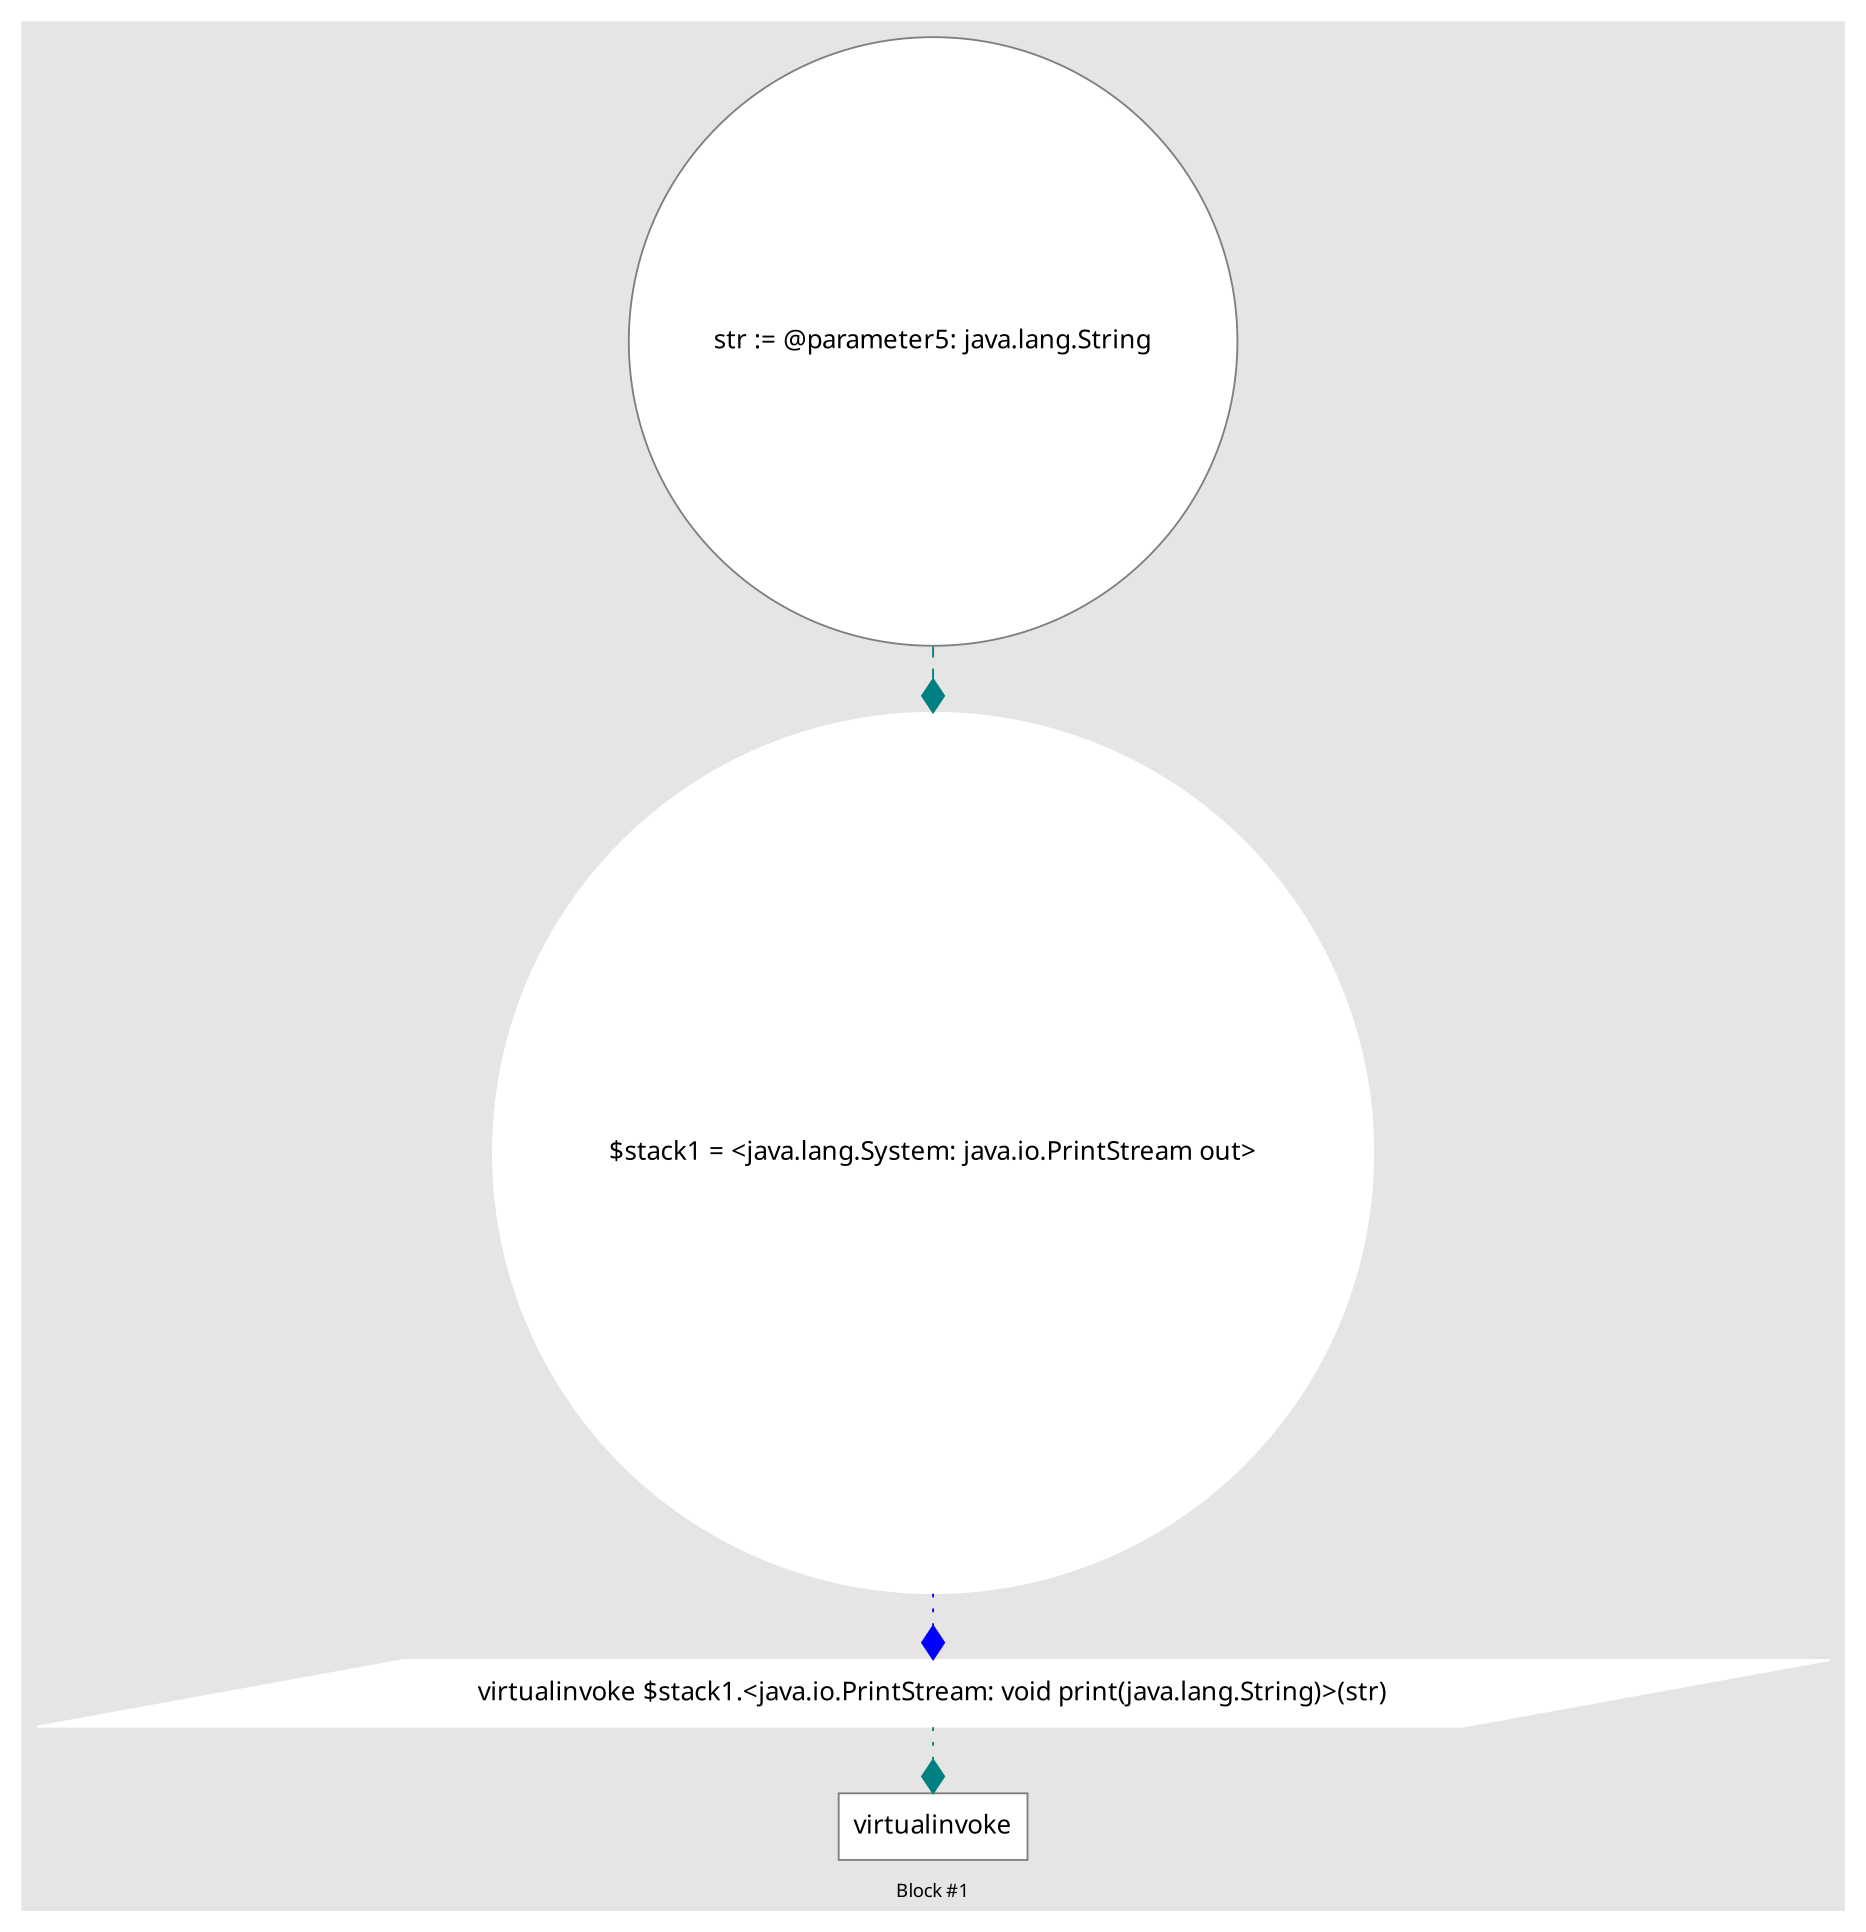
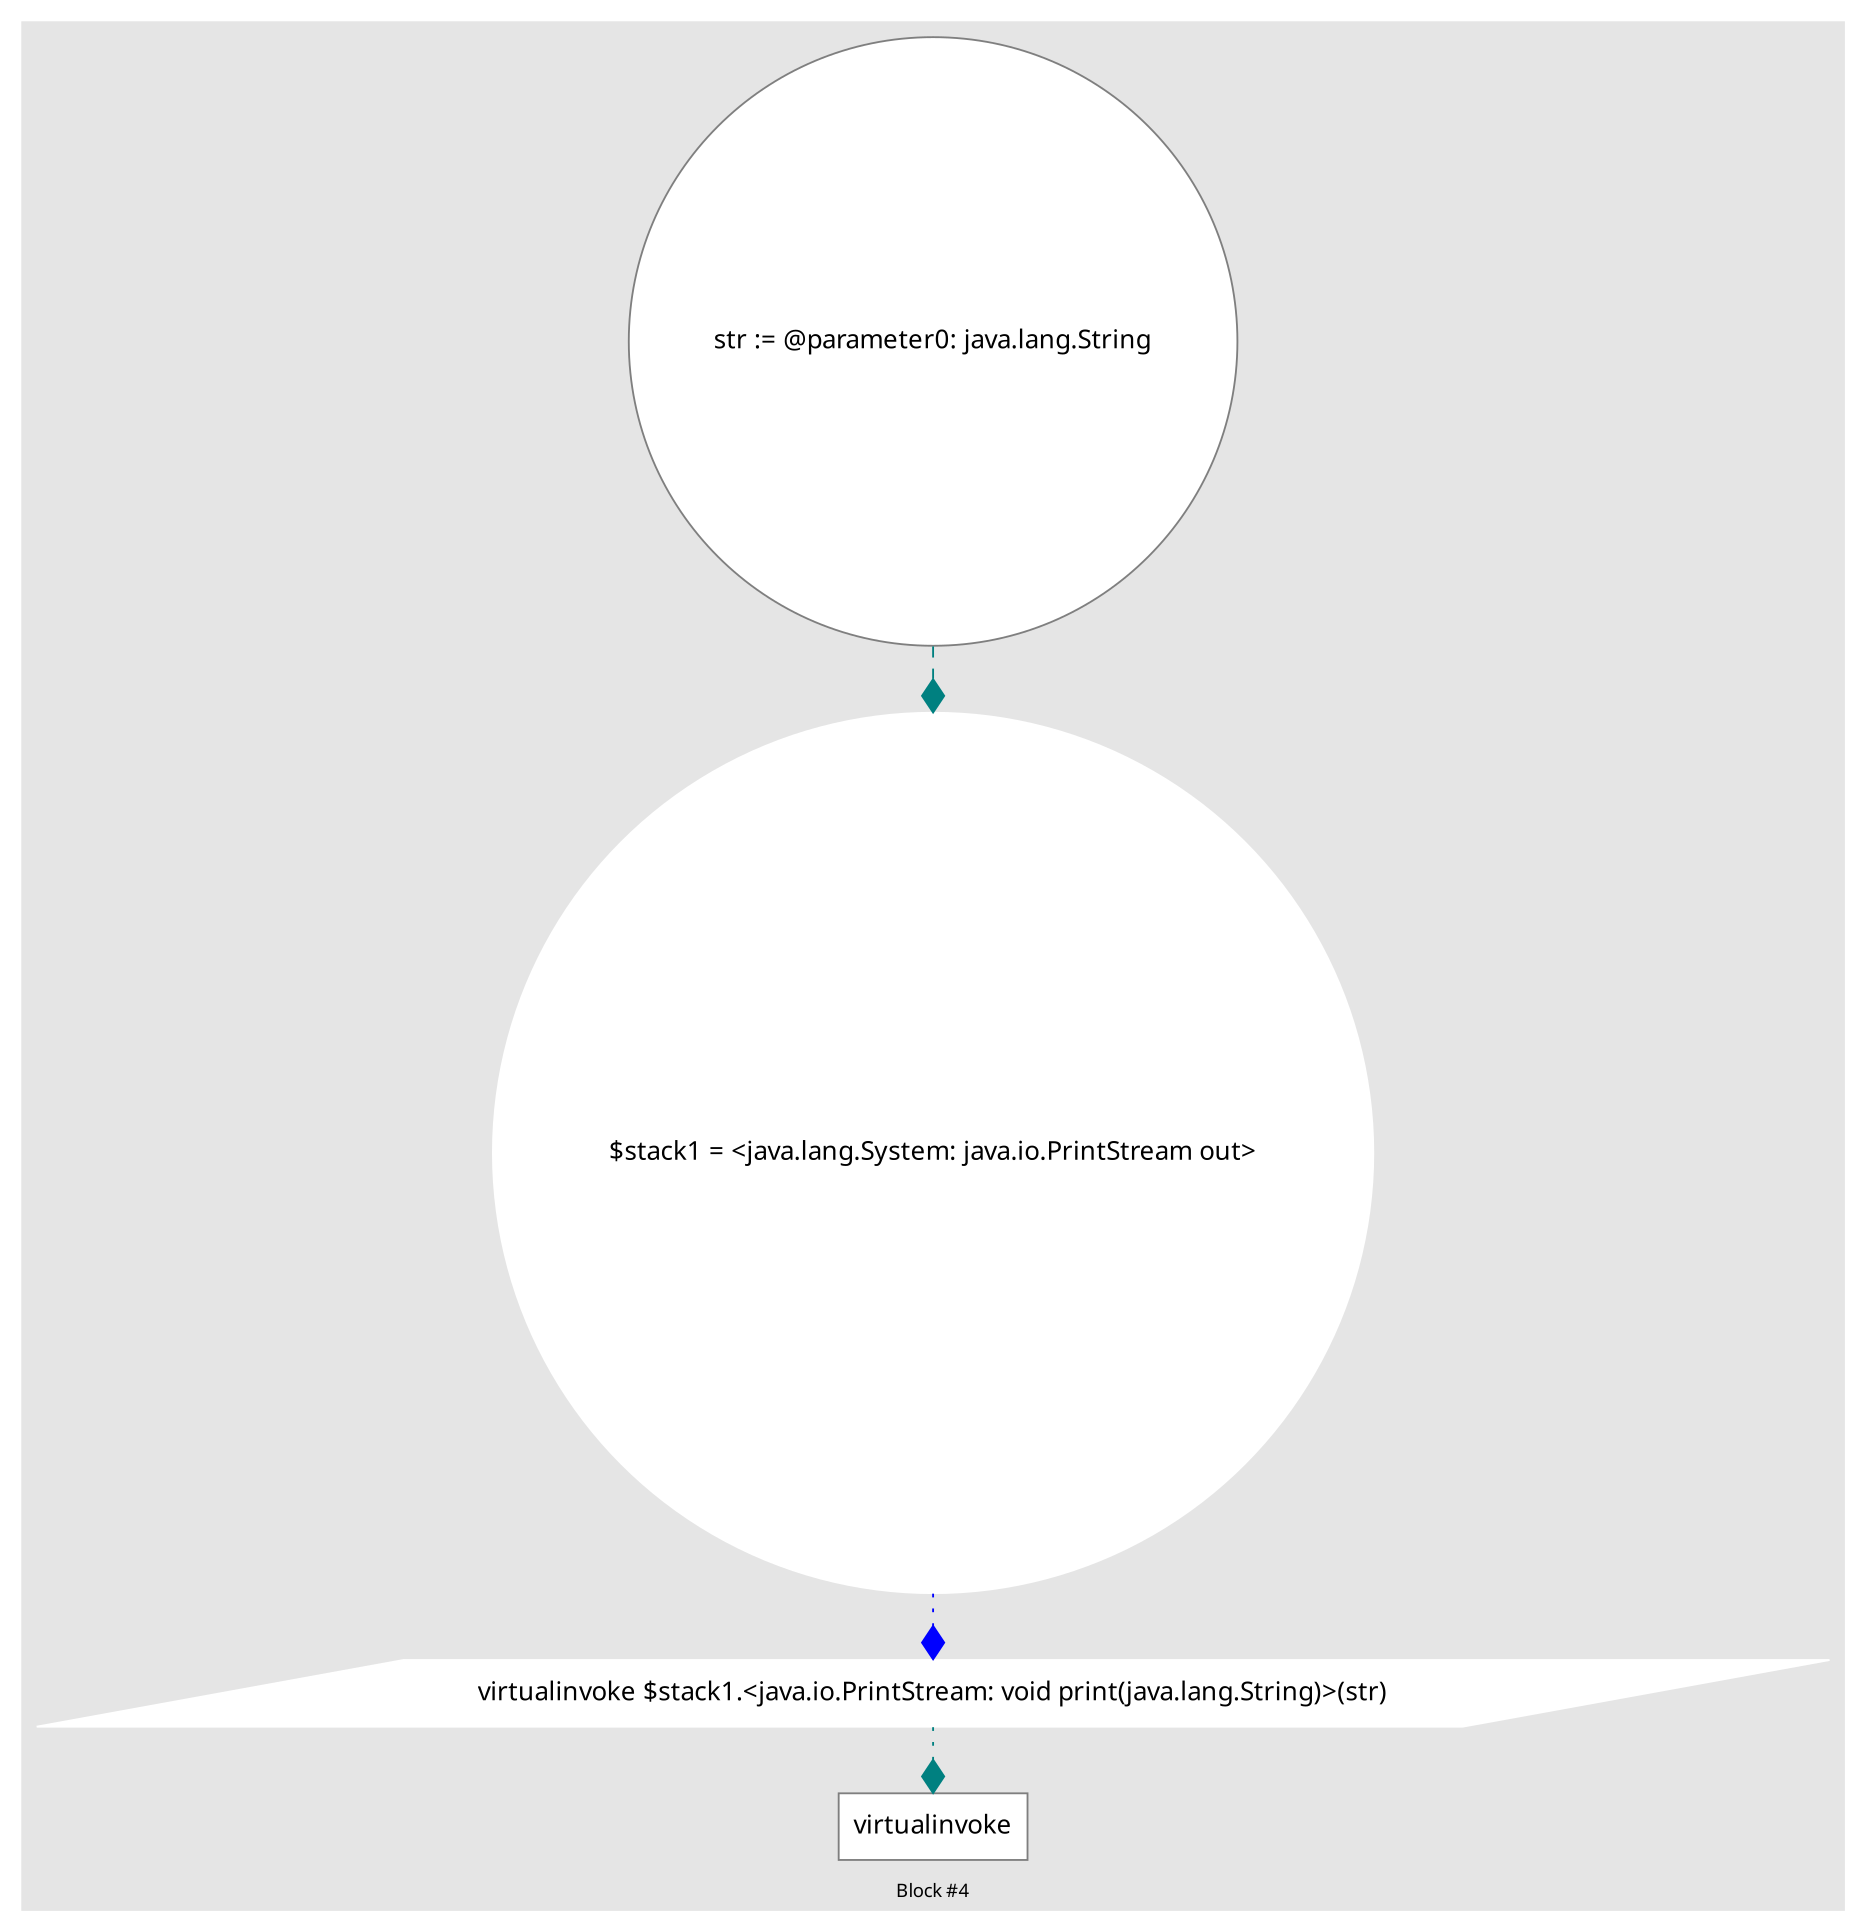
node "str := @parameter5: java.lang.String": label "str := @parameter5: java.lang.String" -> "str := @parameter0: java.lang.String"
cluster "Block #1": label "Block #1" -> "Block #4"
